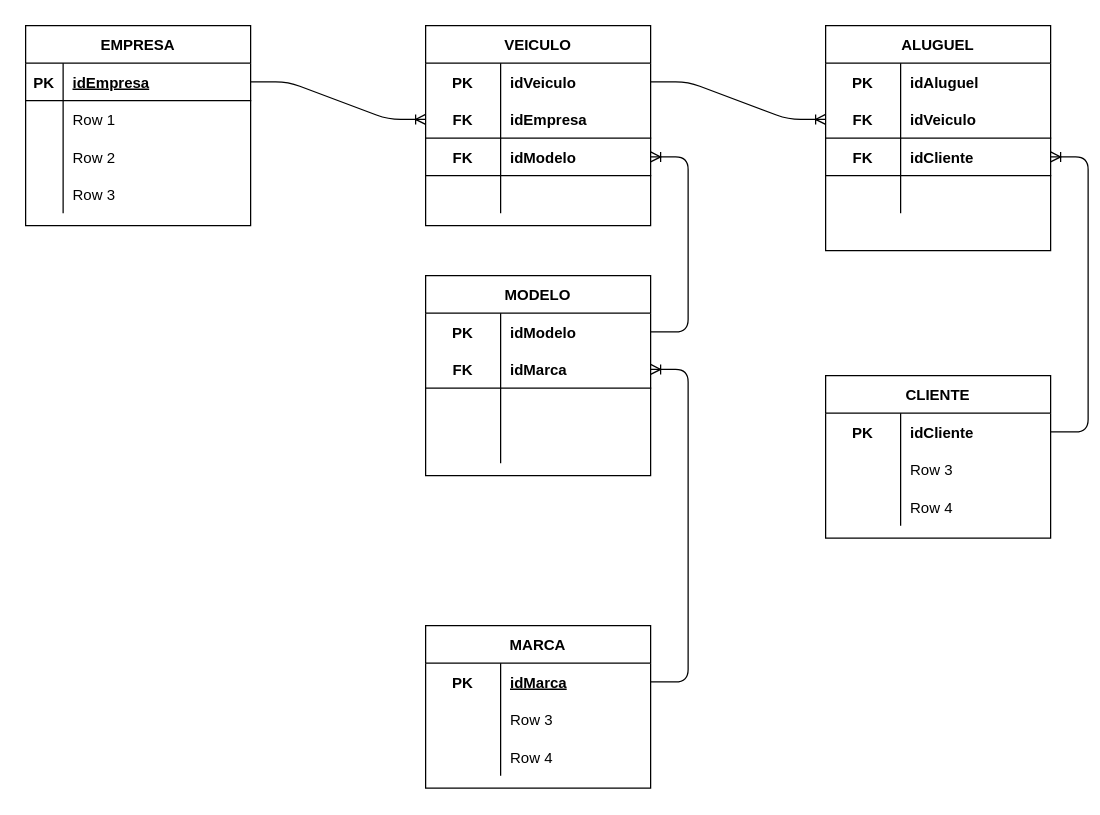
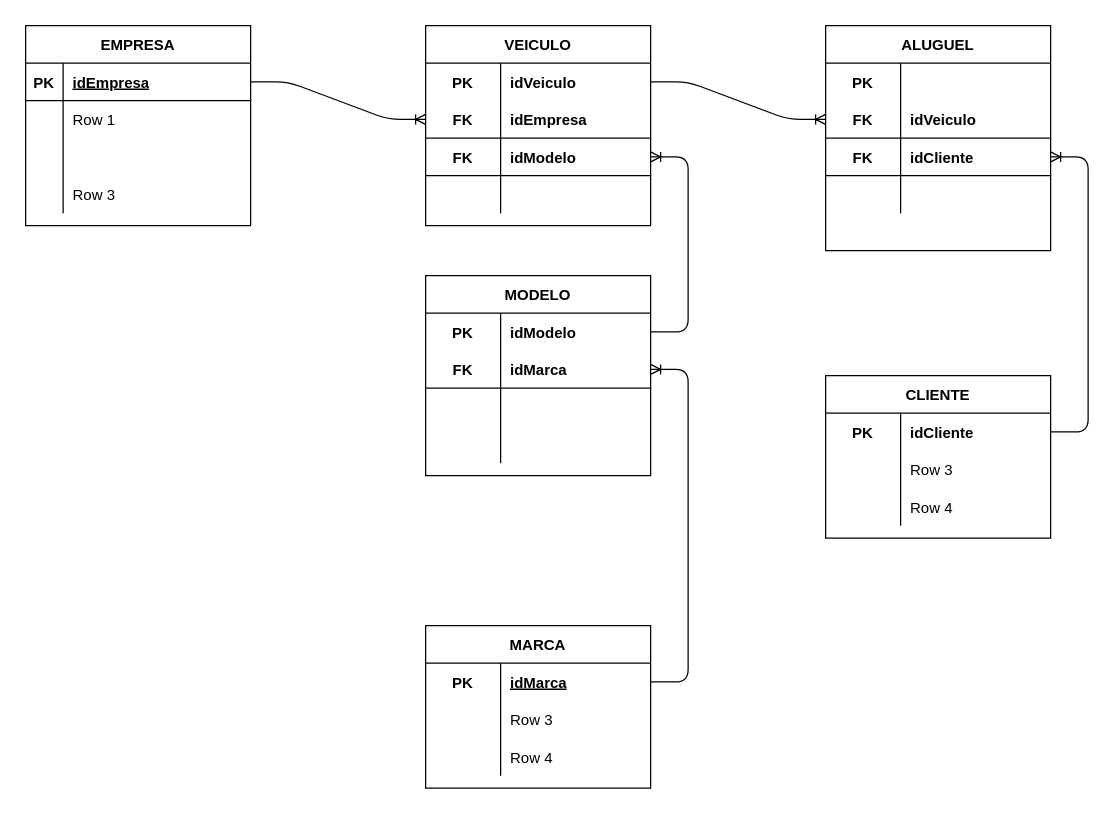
node "idAluguel": removed
node "Row 2": removed
